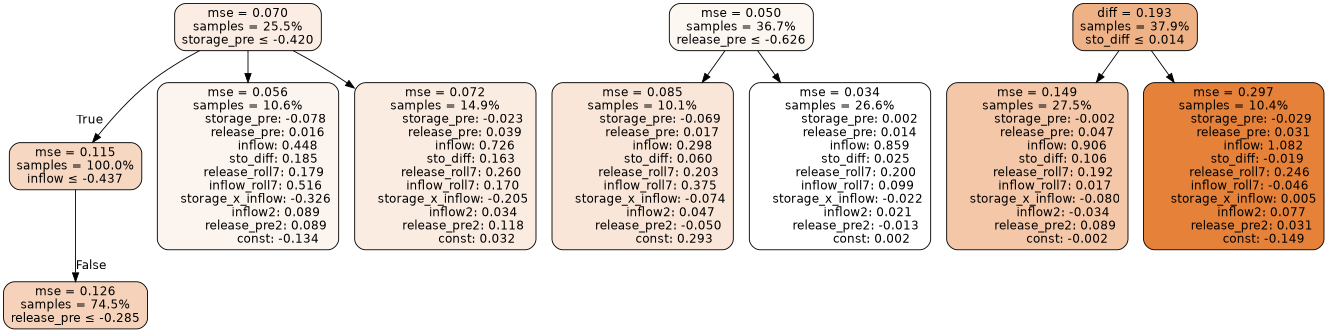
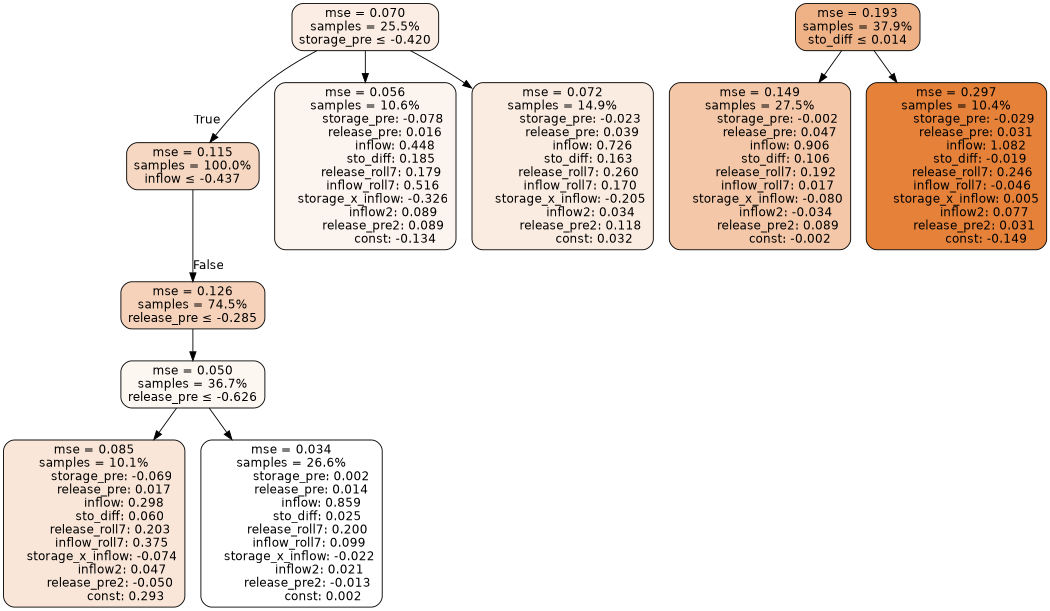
node "diff = 0.193 samples = 37.9% sto_diff ≤ 0.014": label "diff = 0.193 samples = 37.9% sto_diff ≤ 0.014" -> "mse = 0.193 samples = 37.9% sto_diff ≤ 0.014"
edge "mse = 0.126 samples = 74.5% release_pre ≤ -0.285" -> "mse = 0.050 samples = 36.7% release_pre ≤ -0.626": added
